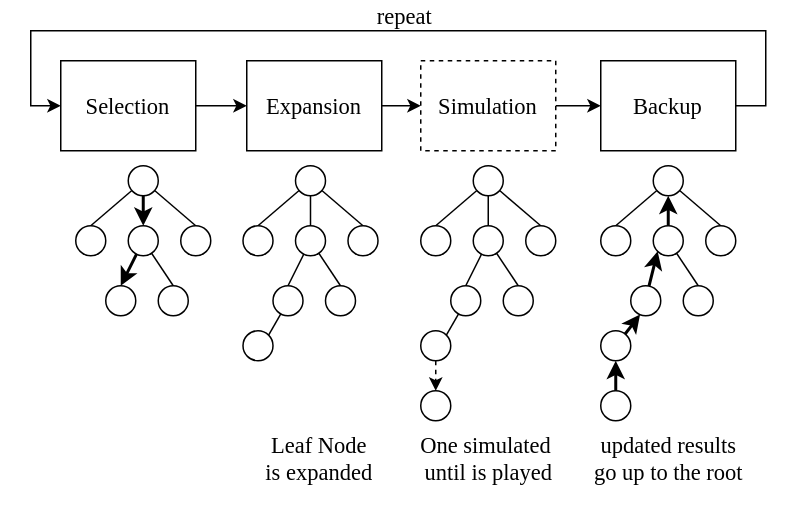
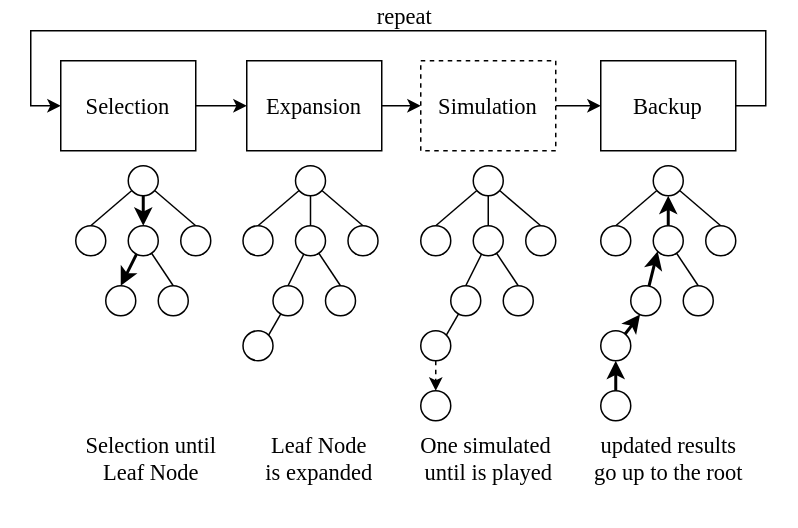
node "Selection until Leaf Node": added
